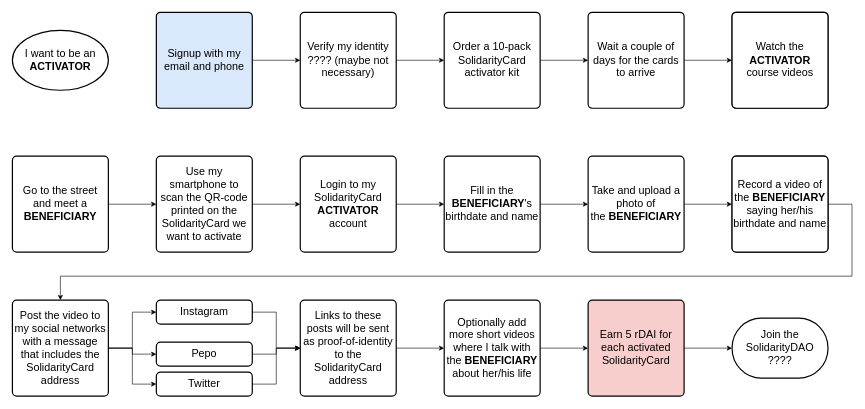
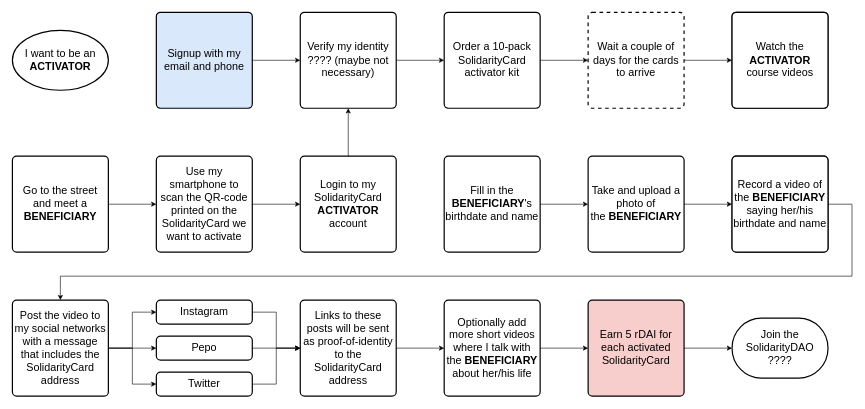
node "Wait a couple of days for the cards to arrive": style solid -> dashed
edge "Login to my SolidarityCard ACTIVATOR account" -> "Fill in the BENEFICIARY's birthdate and name": now "Login to my SolidarityCard ACTIVATOR account" -> "Verify my identity ???? (maybe not necessary)"
node "Pepo": moved (204, 354) -> (204, 348)
